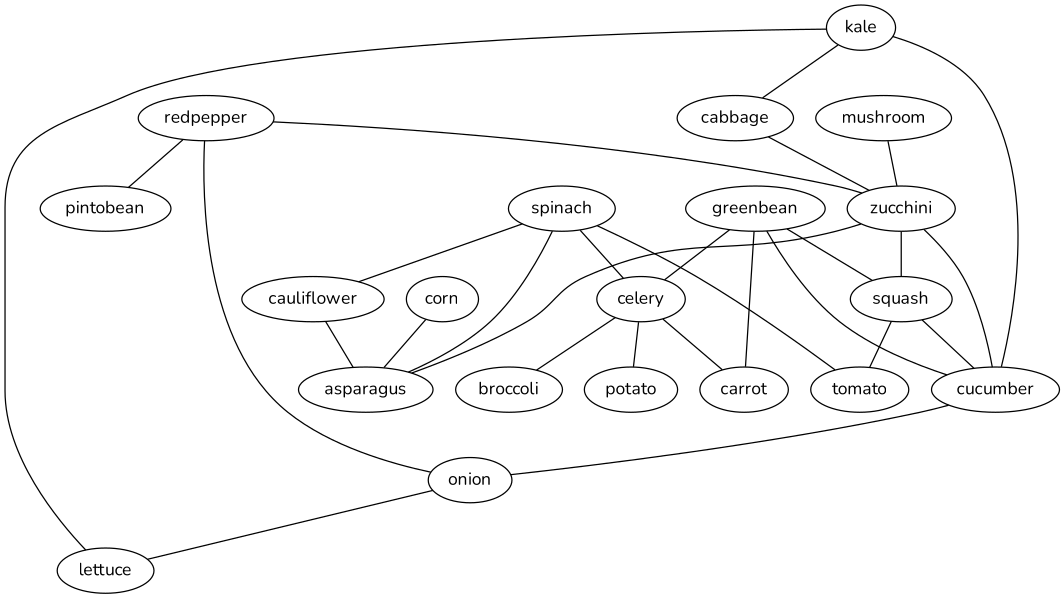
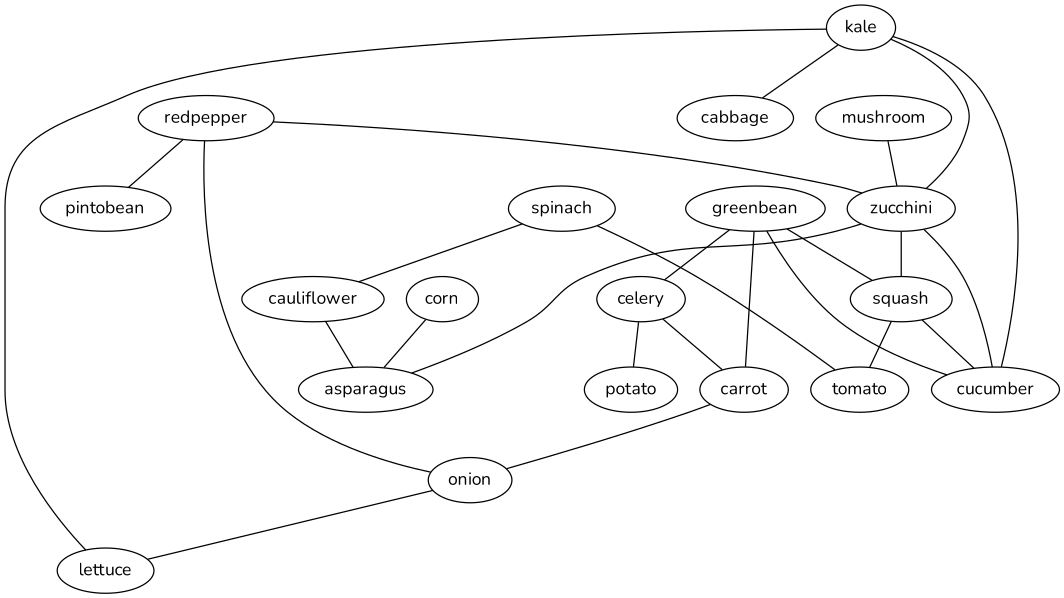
edge "cabbage" -- "zucchini": now "kale" -- "zucchini"
edge "spinach" -- "celery": removed
edge "spinach" -- "asparagus": removed
node "broccoli": removed
edge "cucumber" -- "onion": now "carrot" -- "onion"
